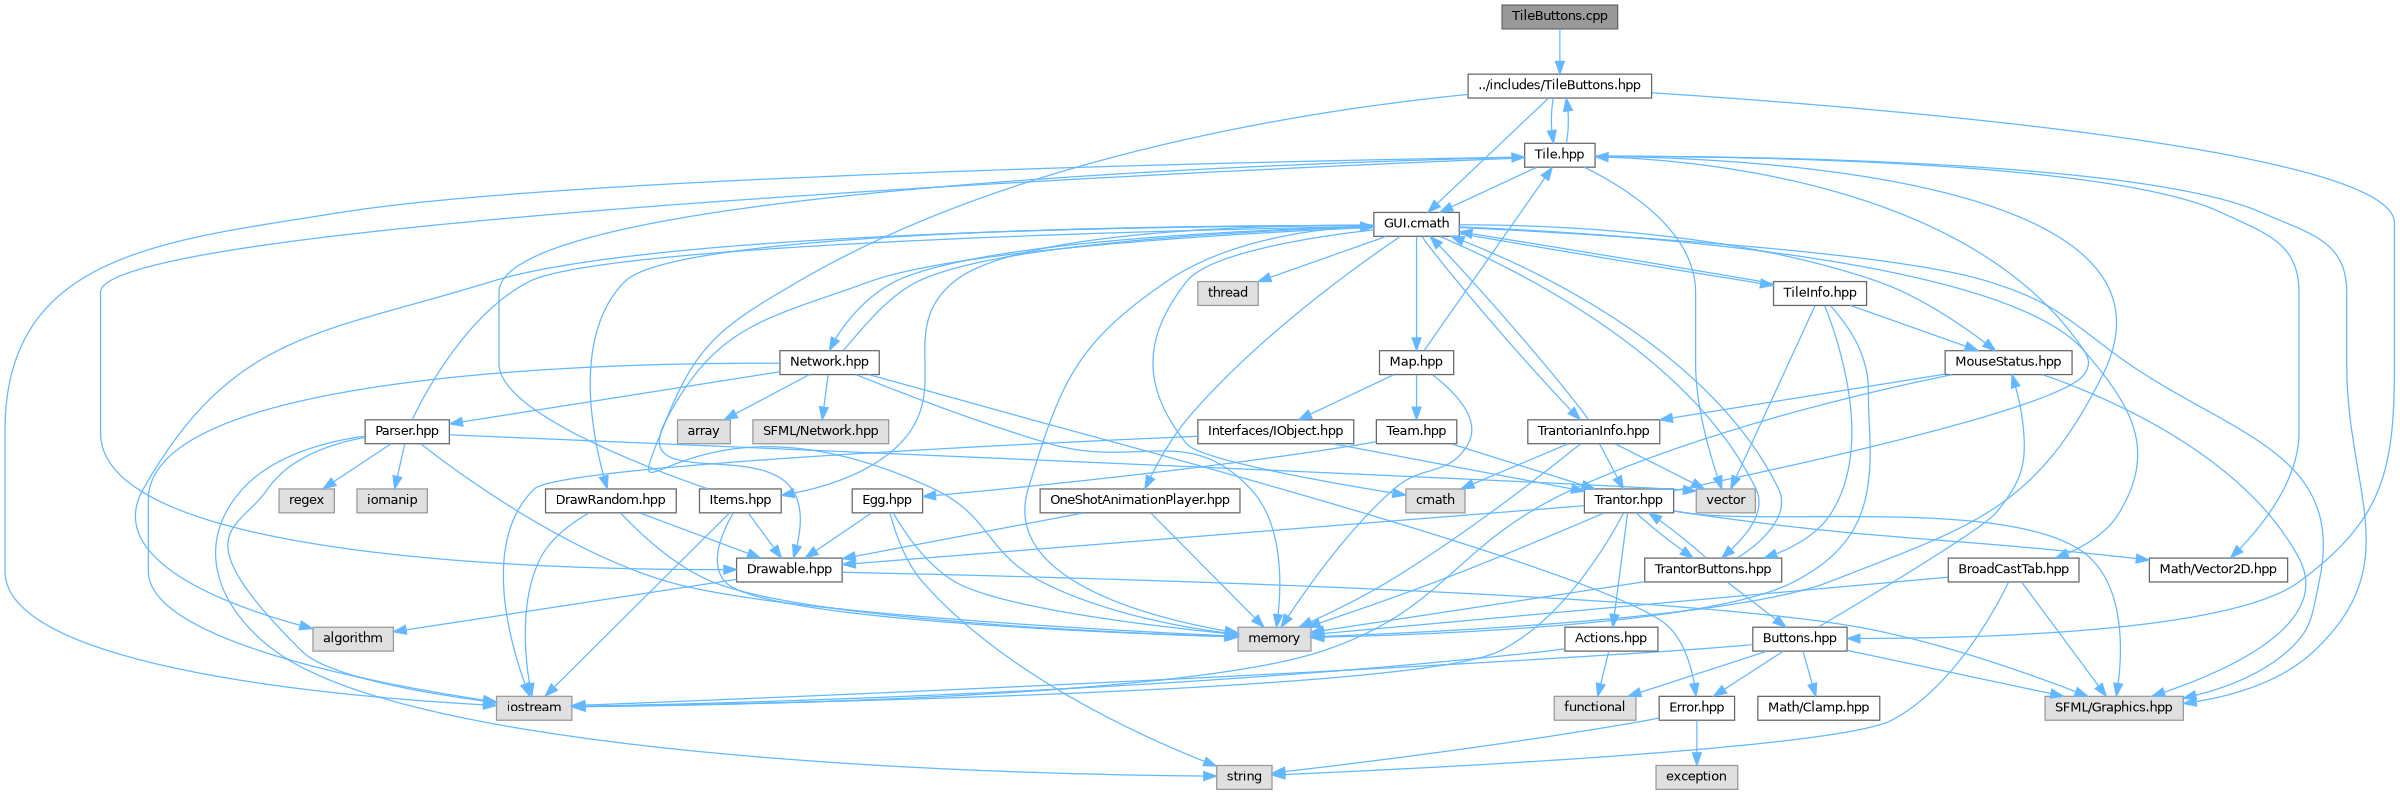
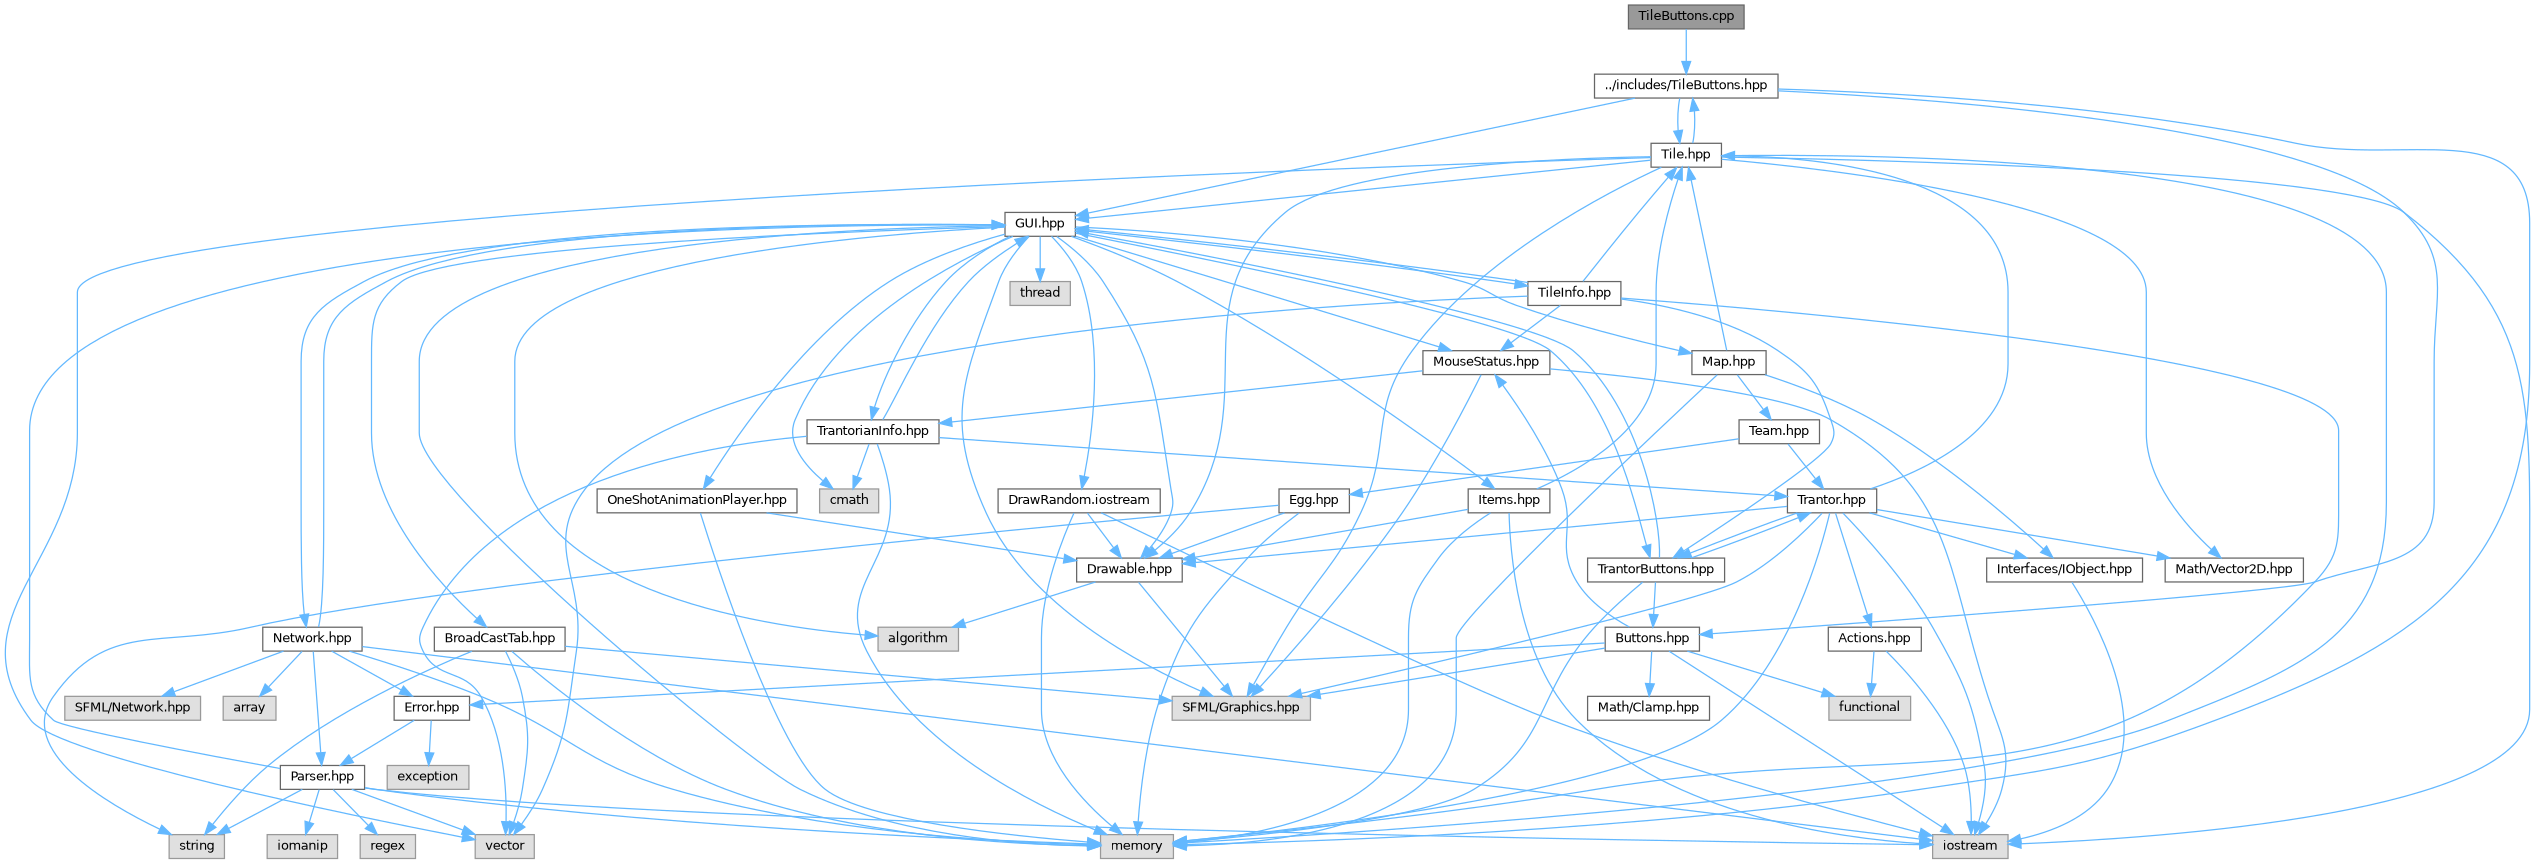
node "GUI.cmath": label "GUI.cmath" -> "GUI.hpp"
edge "TileInfo.hpp" -> "Tile.hpp": added
edge "Interfaces/IObject.hpp" -> "Trantor.hpp": reversed
node "DrawRandom.hpp": label "DrawRandom.hpp" -> "DrawRandom.iostream"
edge "BroadCastTab.hpp" -> "vector": added
edge "Error.hpp" -> "string": now "Error.hpp" -> "Parser.hpp"
